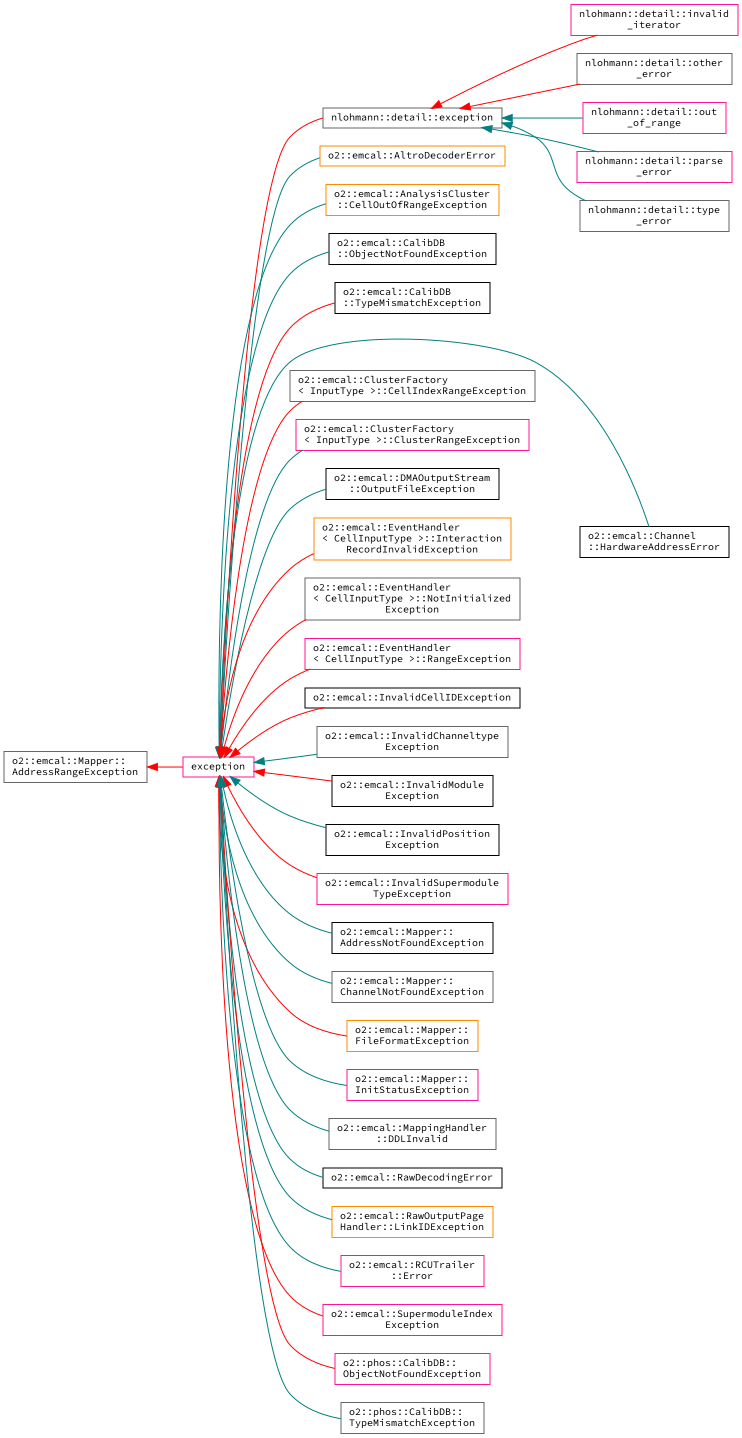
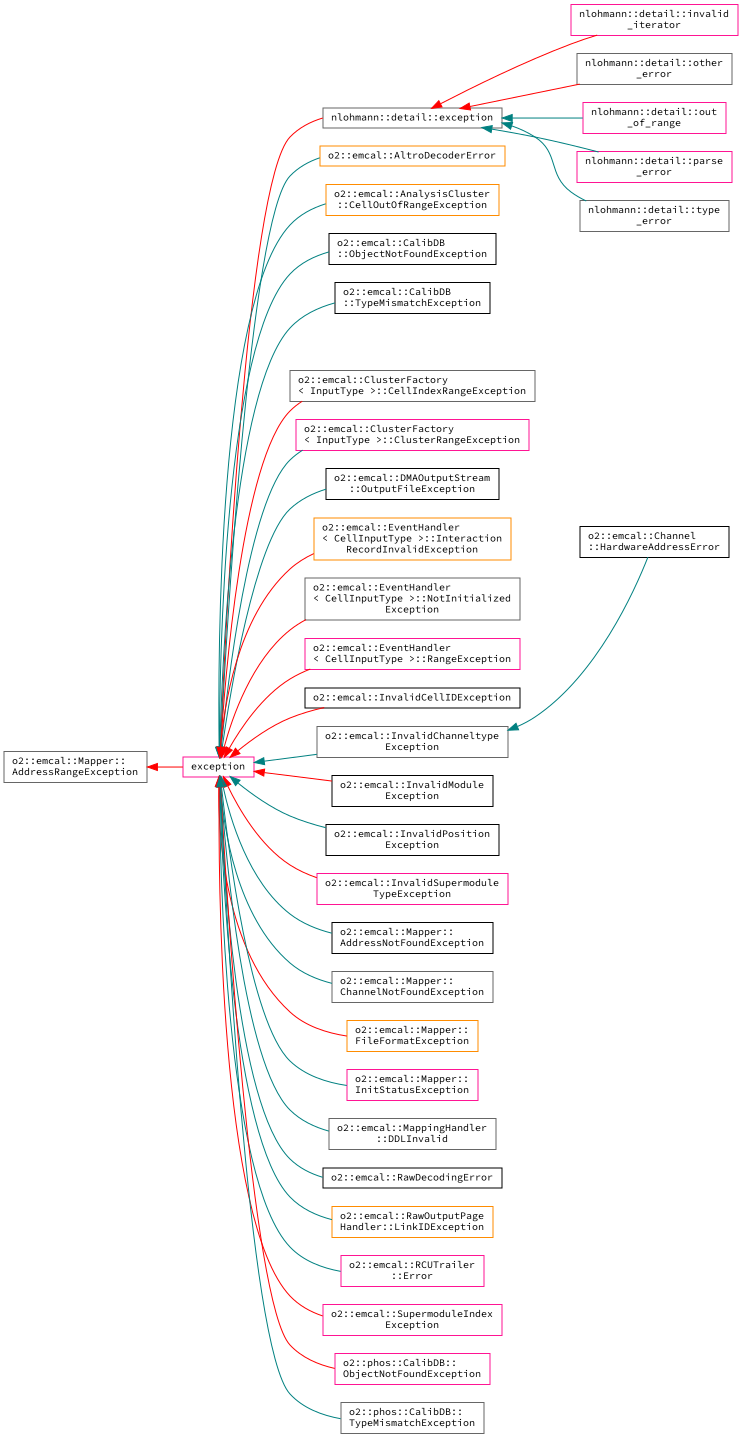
edge "o2::emcal::Channel ::HardwareAddressError" -> "exception": now "o2::emcal::Channel ::HardwareAddressError" -> "o2::emcal::InvalidChanneltype Exception"
edge "o2::emcal::CalibDB ::TypeMismatchException" -> "exception": color red -> teal
